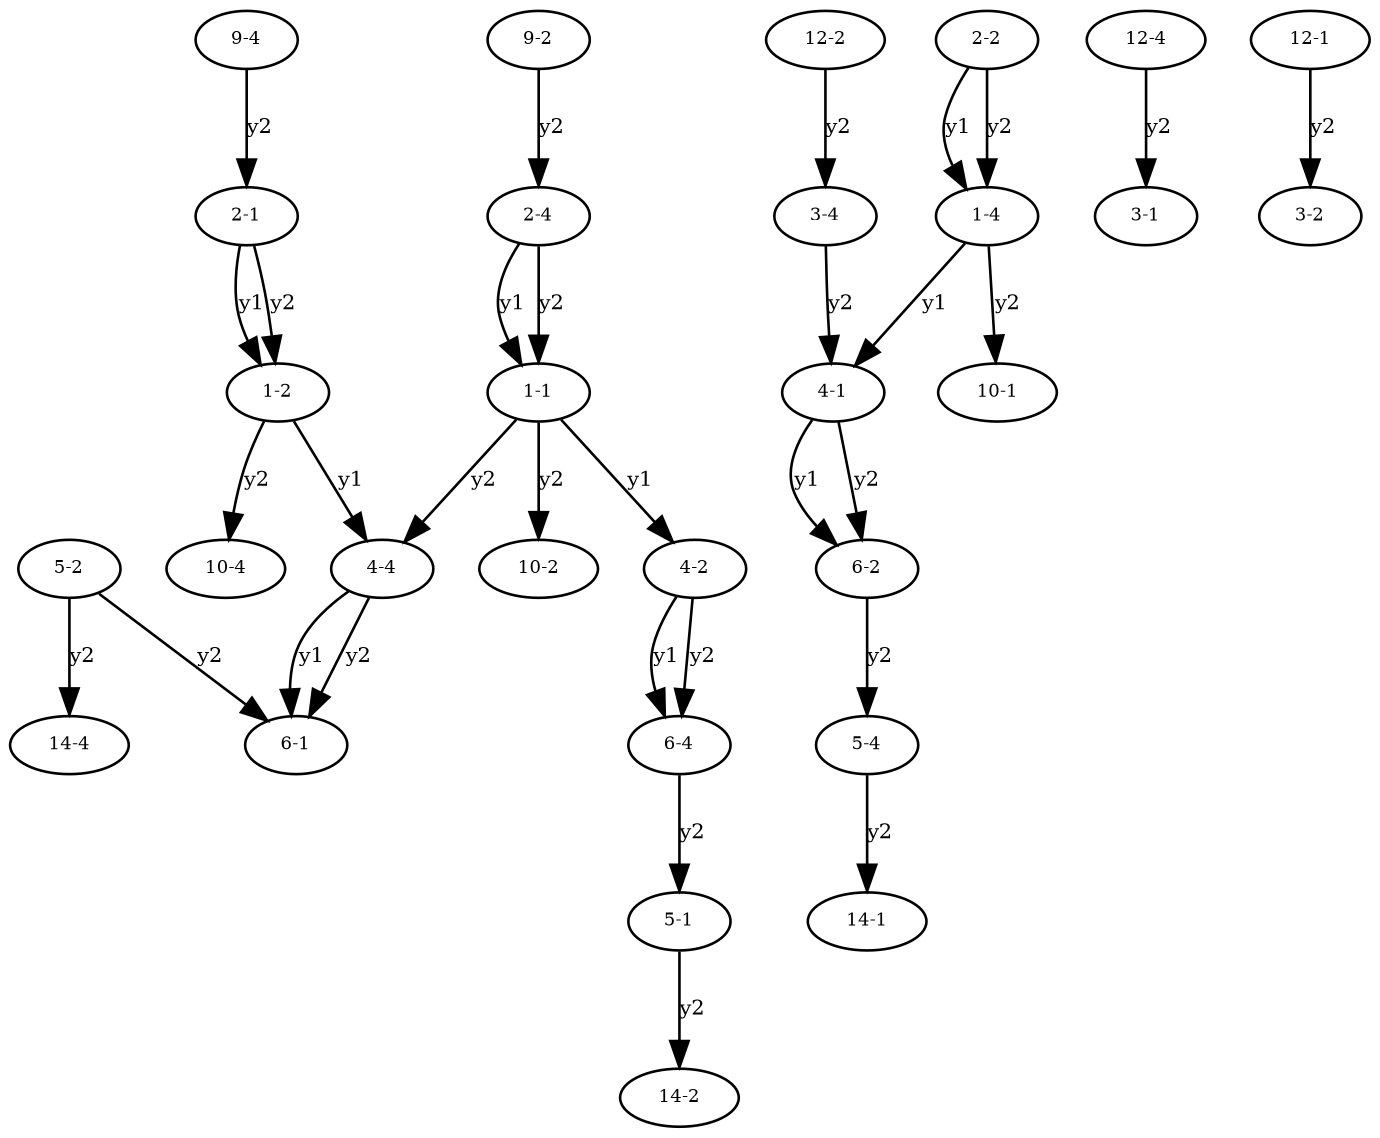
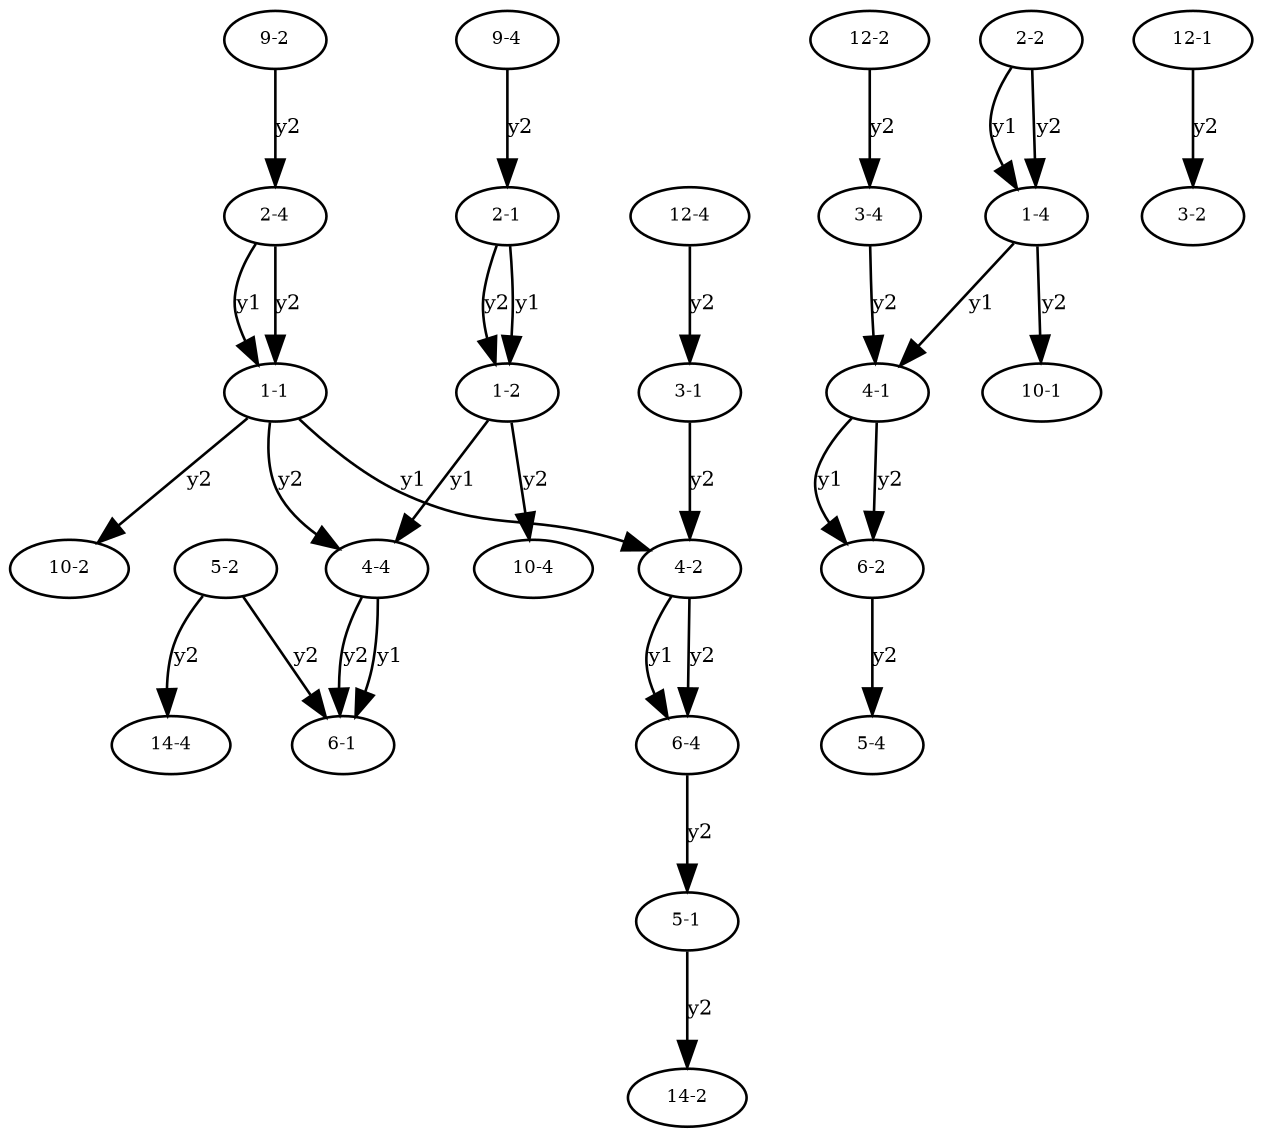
edge "3-1" -> "4-2": added, label "y2"
node "14-1": removed
